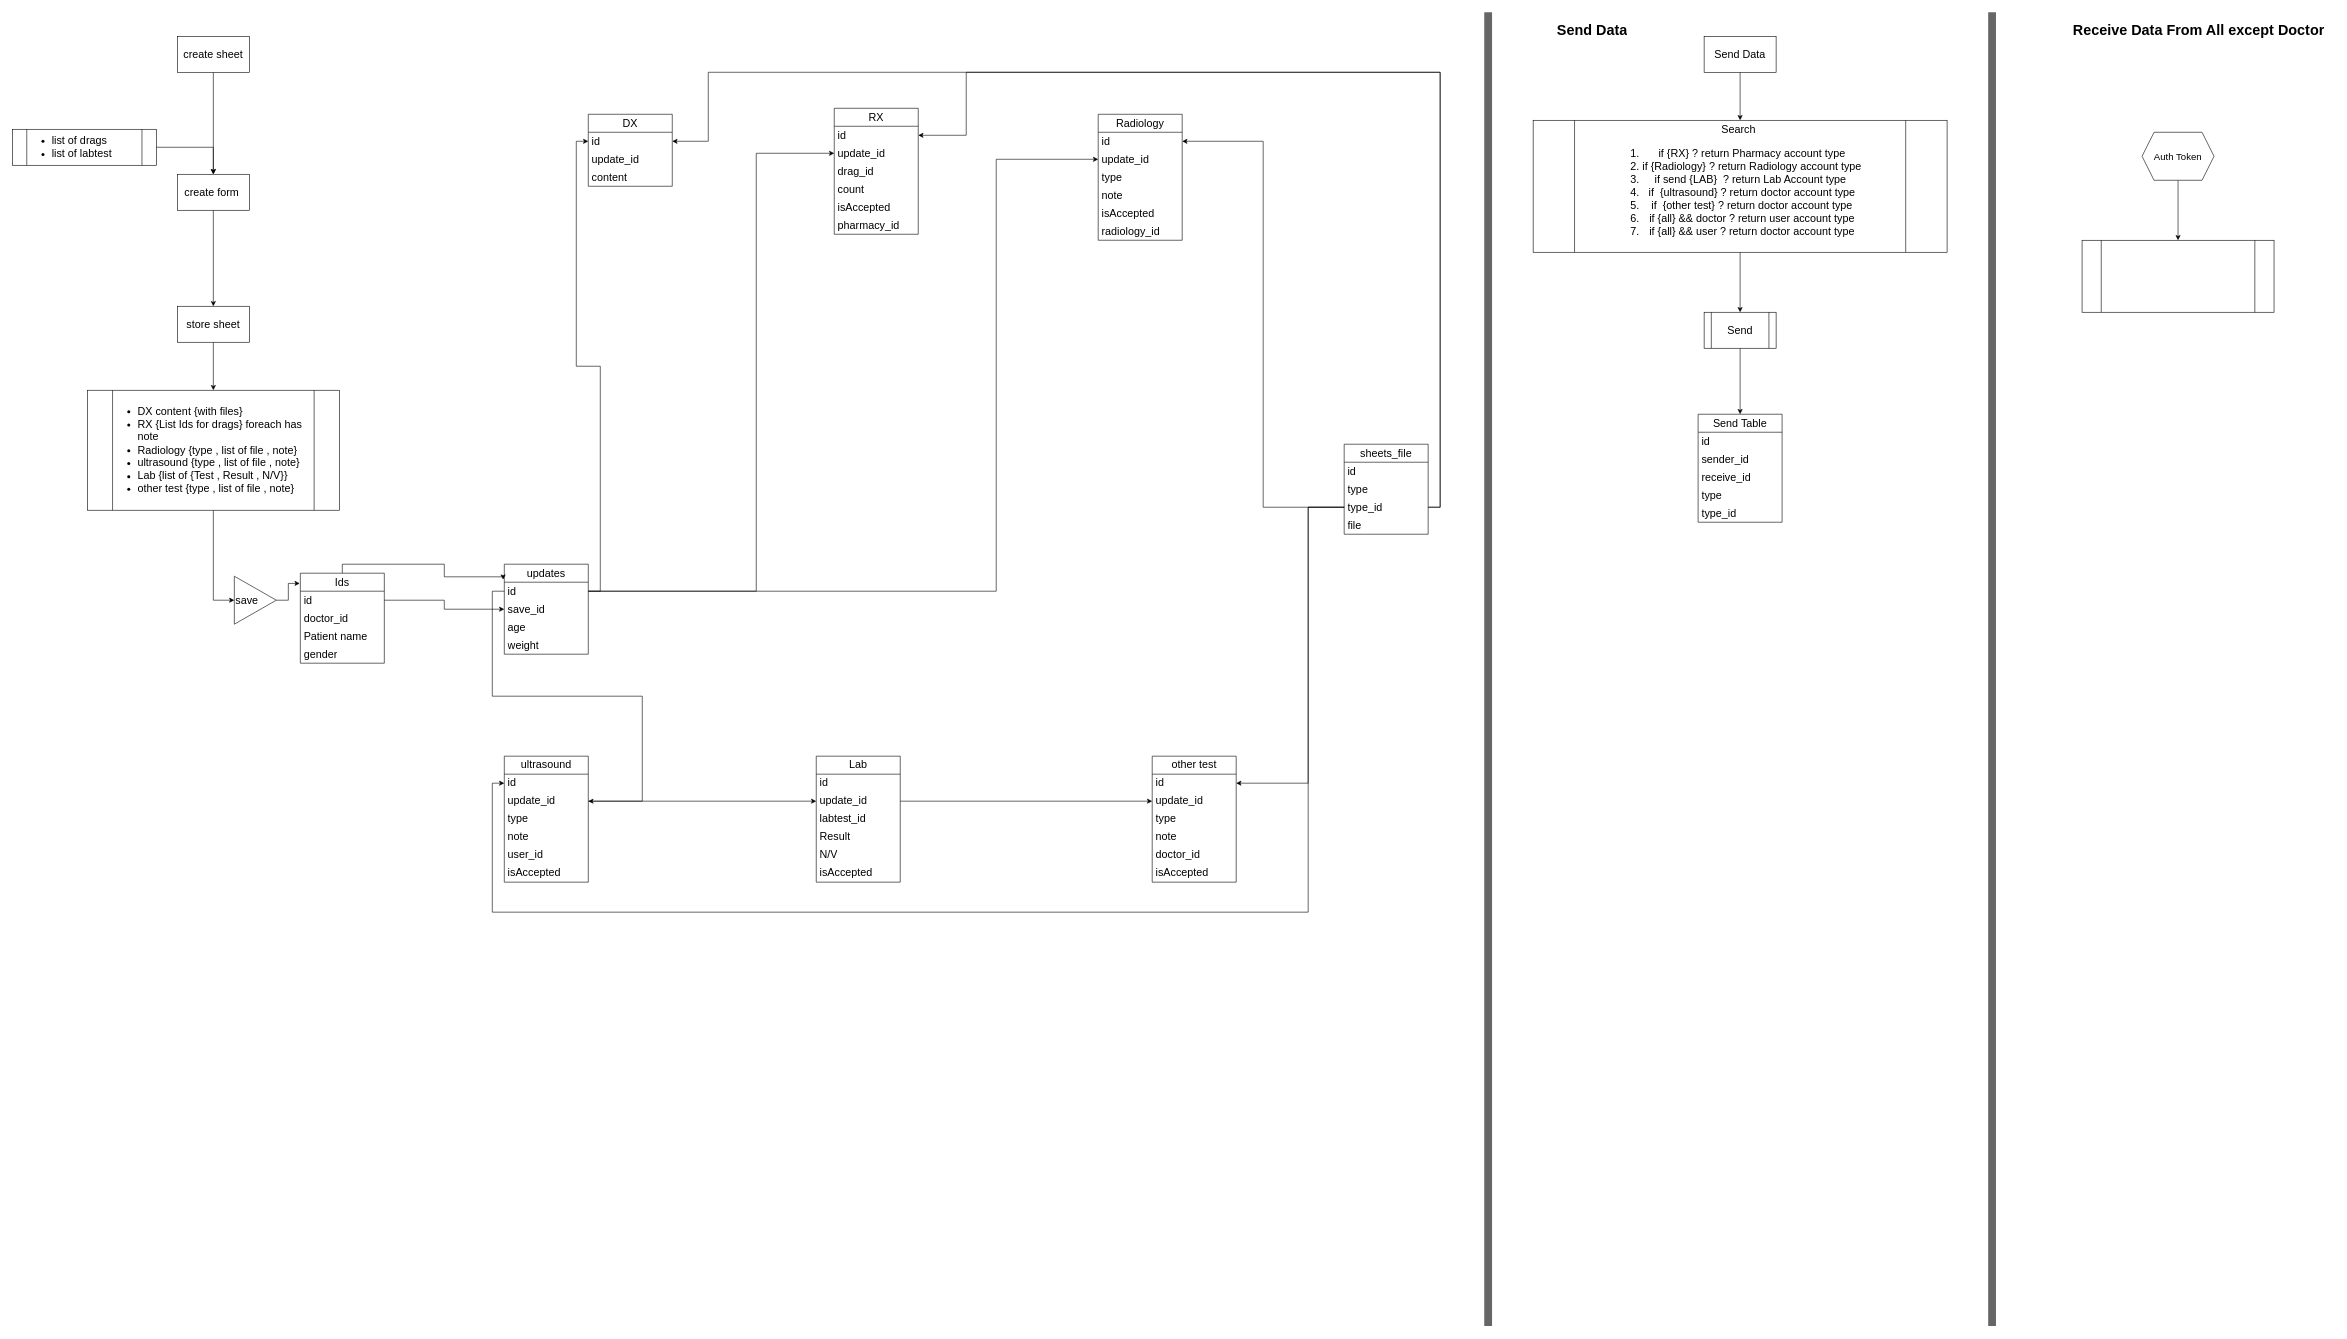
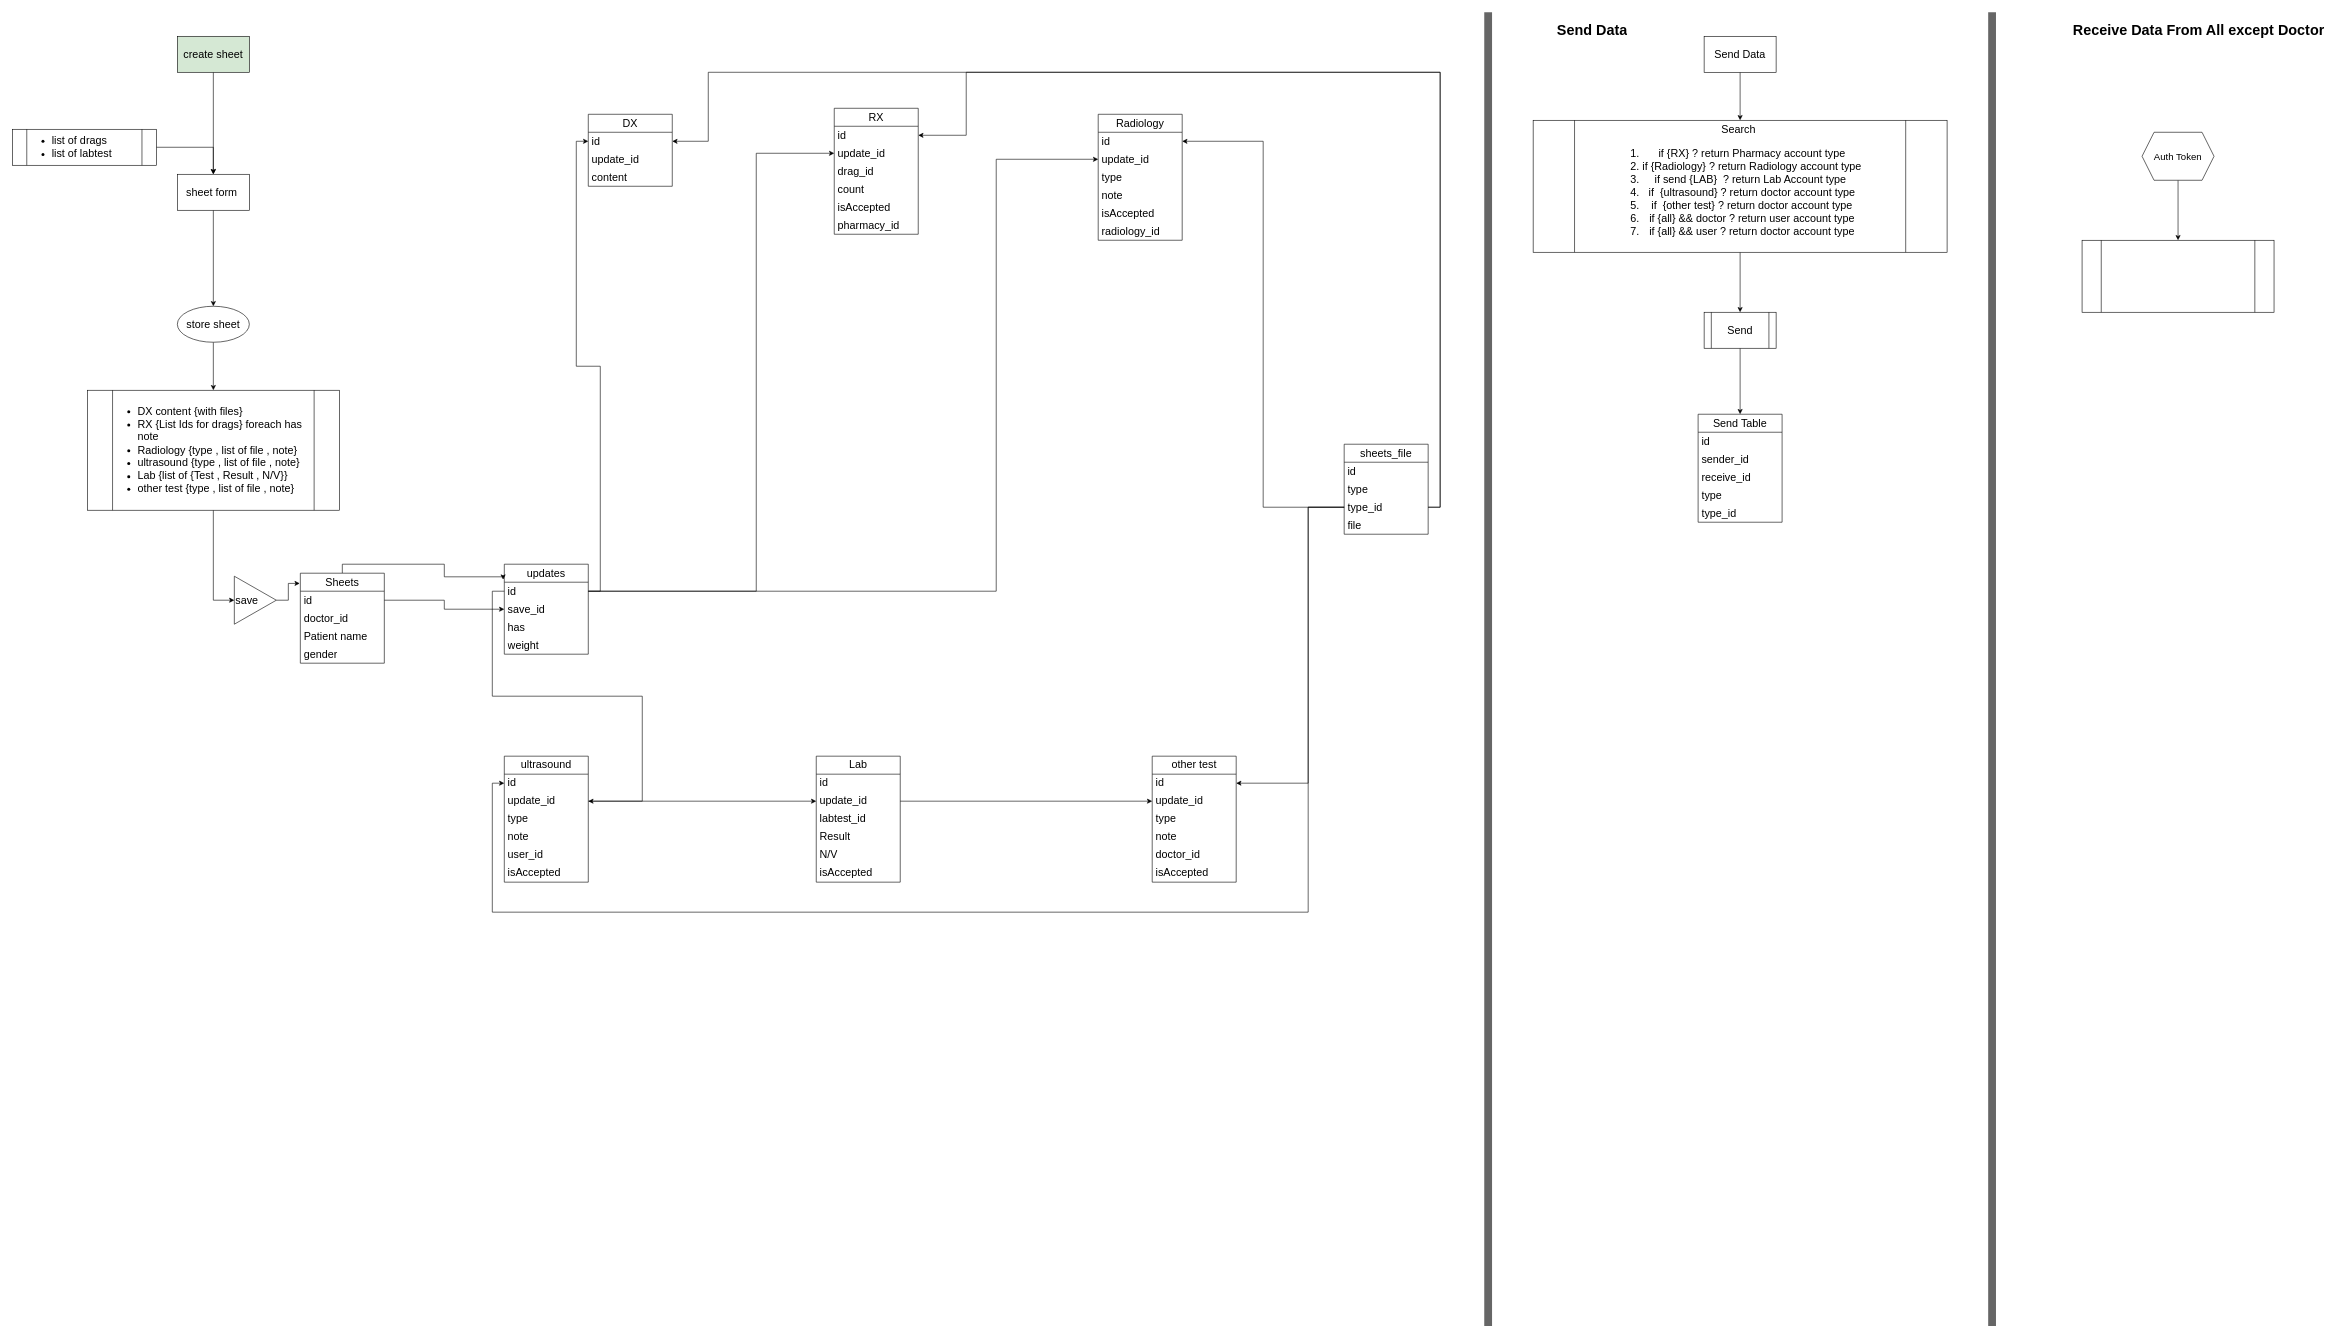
node "create sheet": fillcolor #ffffff -> #d5e8d4
node "create form": label "create form" -> "sheet form"
node "store sheet": shape rectangle -> ellipse
node "Ids": label "Ids" -> "Sheets"
node "age": label "age" -> "has"
